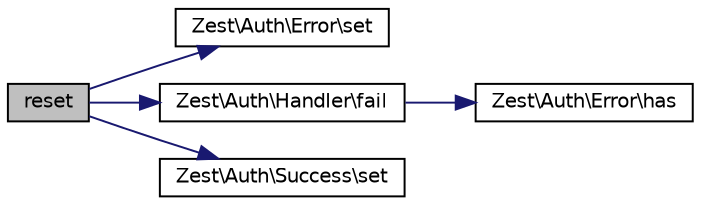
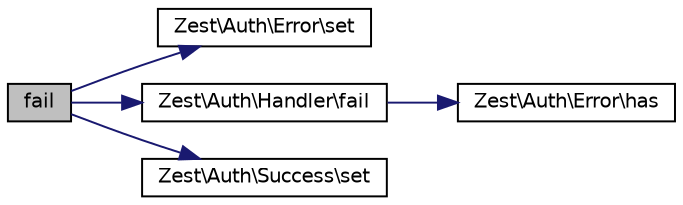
node "reset": label "reset" -> "fail"
